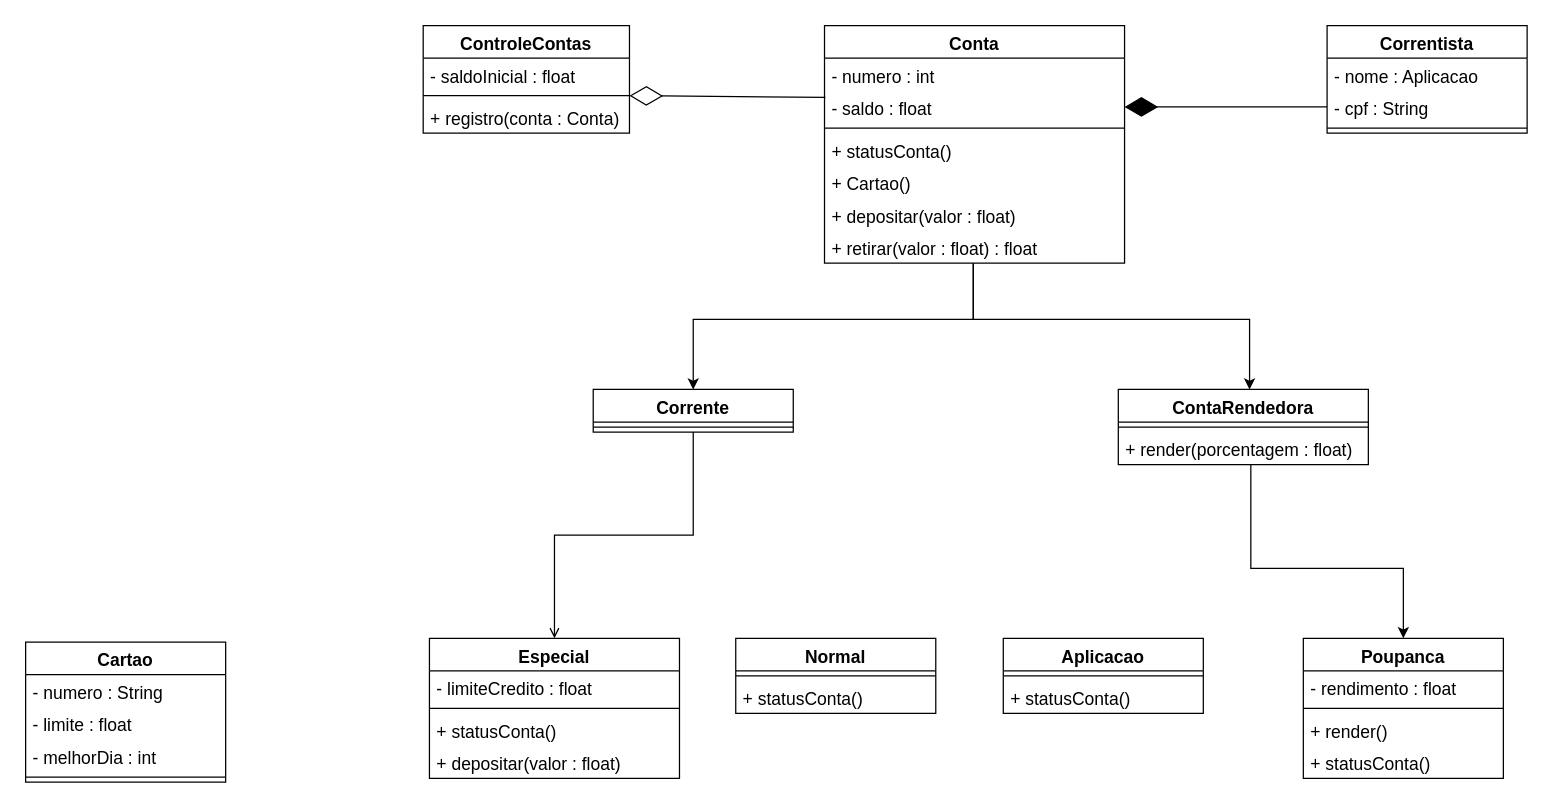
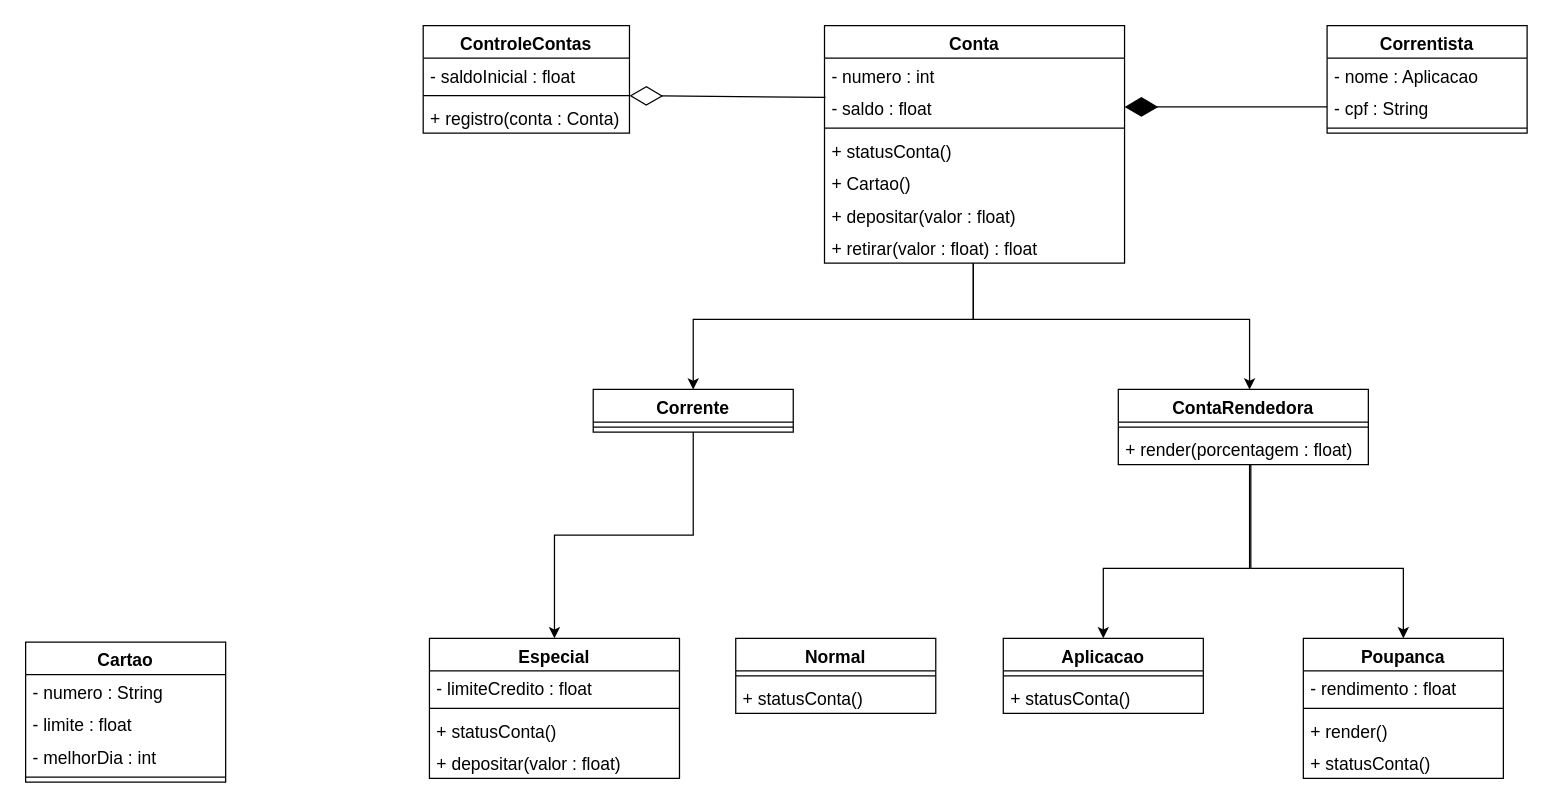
edge "ContaRendedora" -> "Aplicacao": added
edge "Corrente" -> "Especial": arrowhead open -> classic
